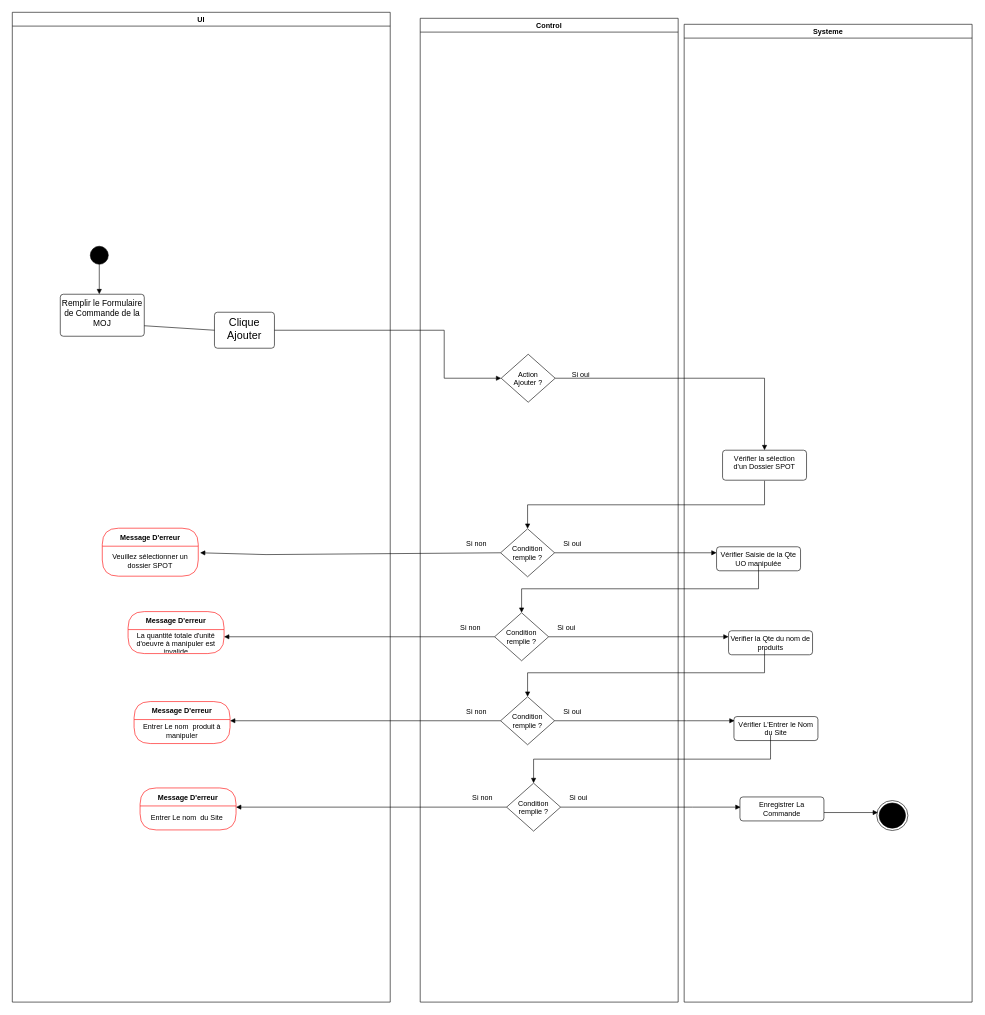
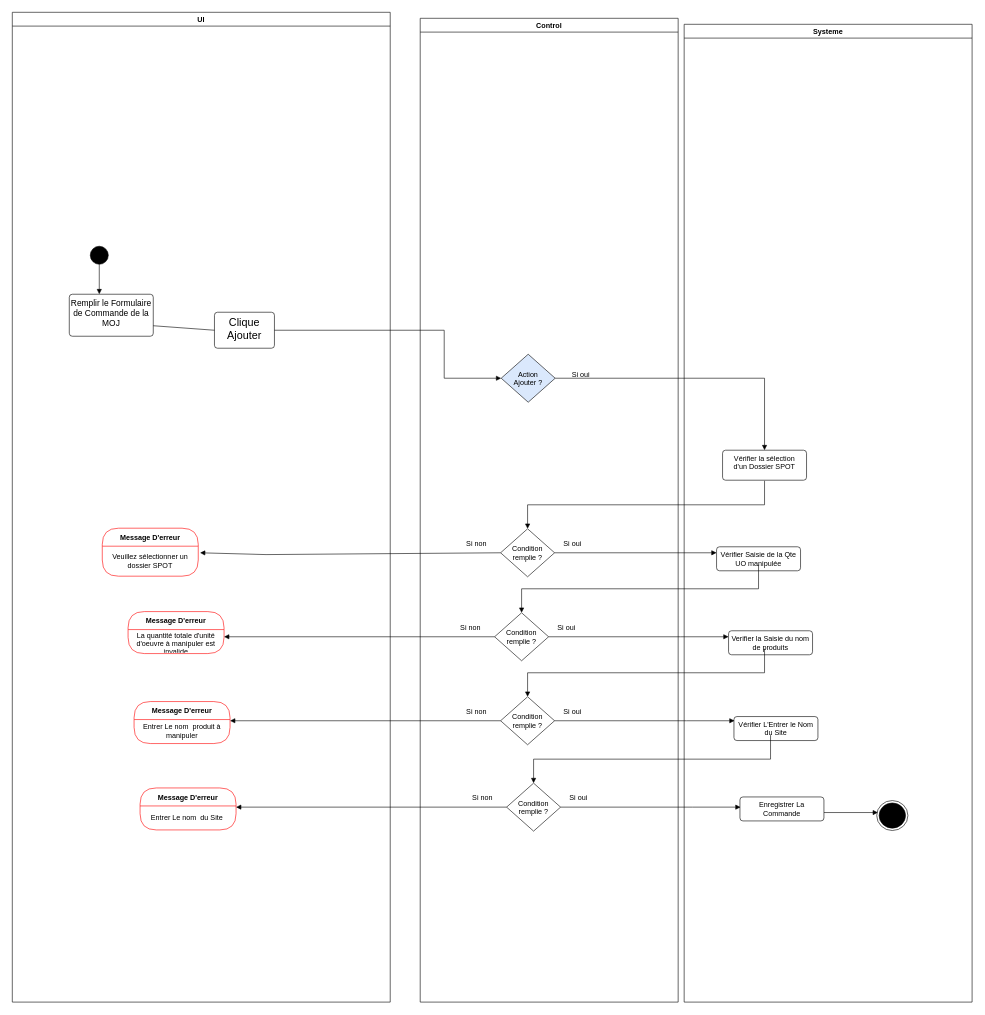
node "Remplir le Formulaire de Commande de la MOJ": moved (102, 315) -> (111, 315)
node "Action Ajouter ?": fillcolor #ffffff -> #dae8fc
node "Verifier la Qte du nom de produits": label "Verifier la Qte du nom de produits" -> "Verifier la Saisie du nom de produits"
